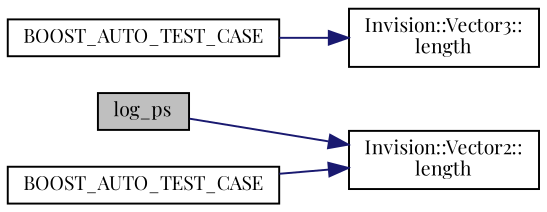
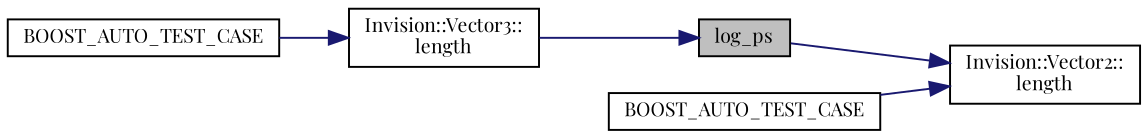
edge "Invision::Vector3:: length" -> "log_ps": added
